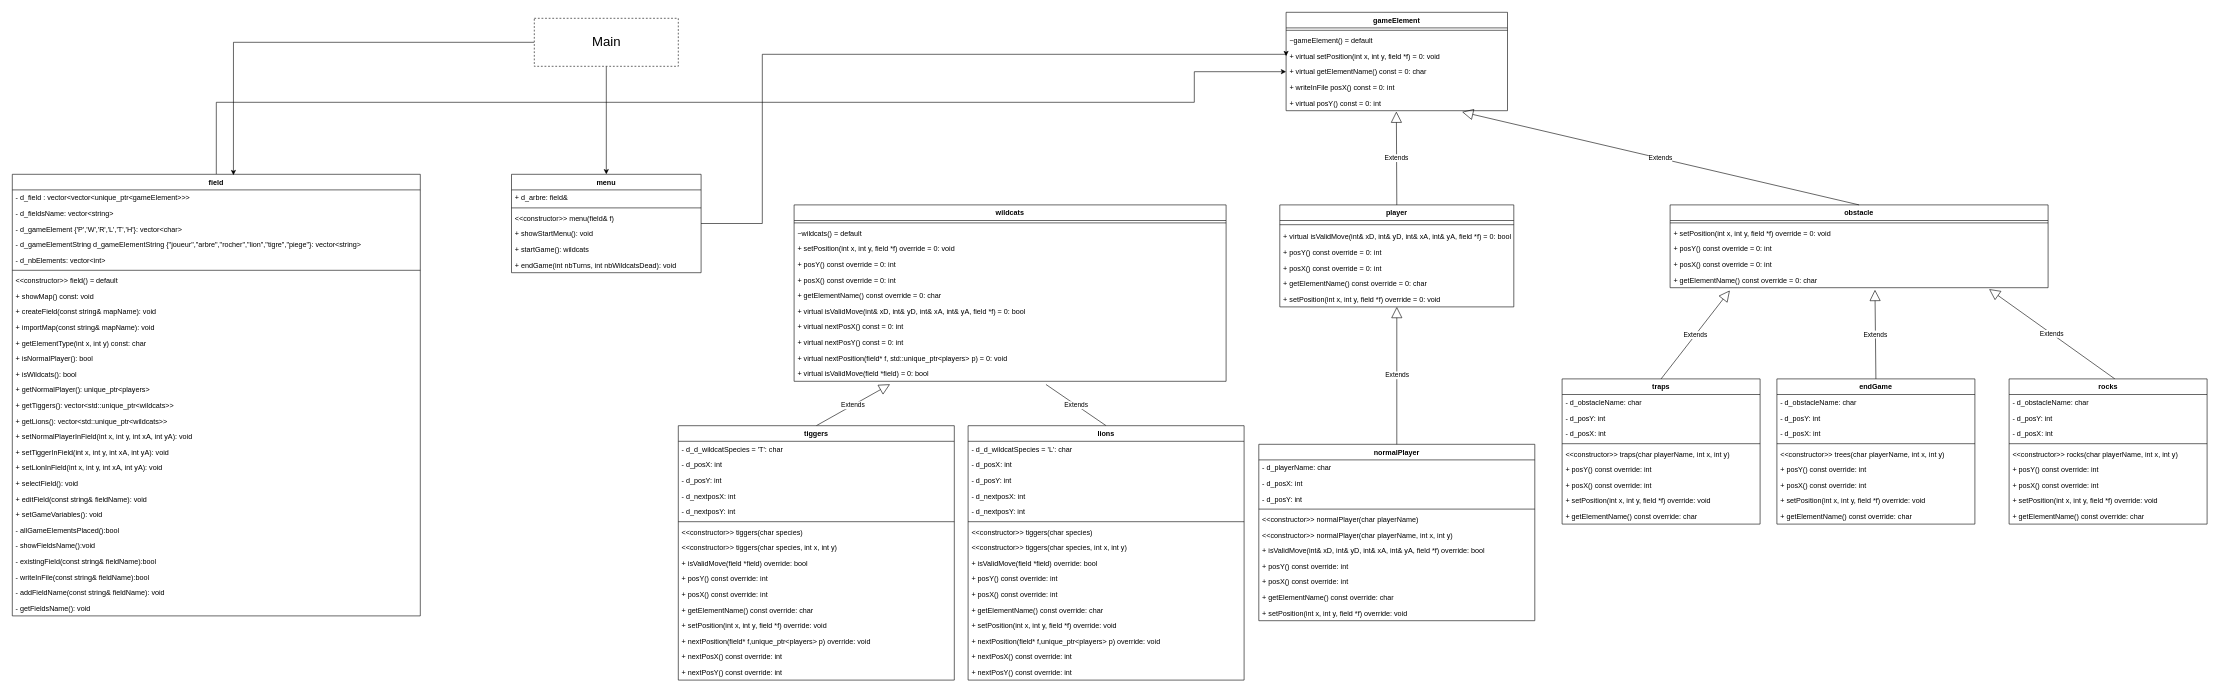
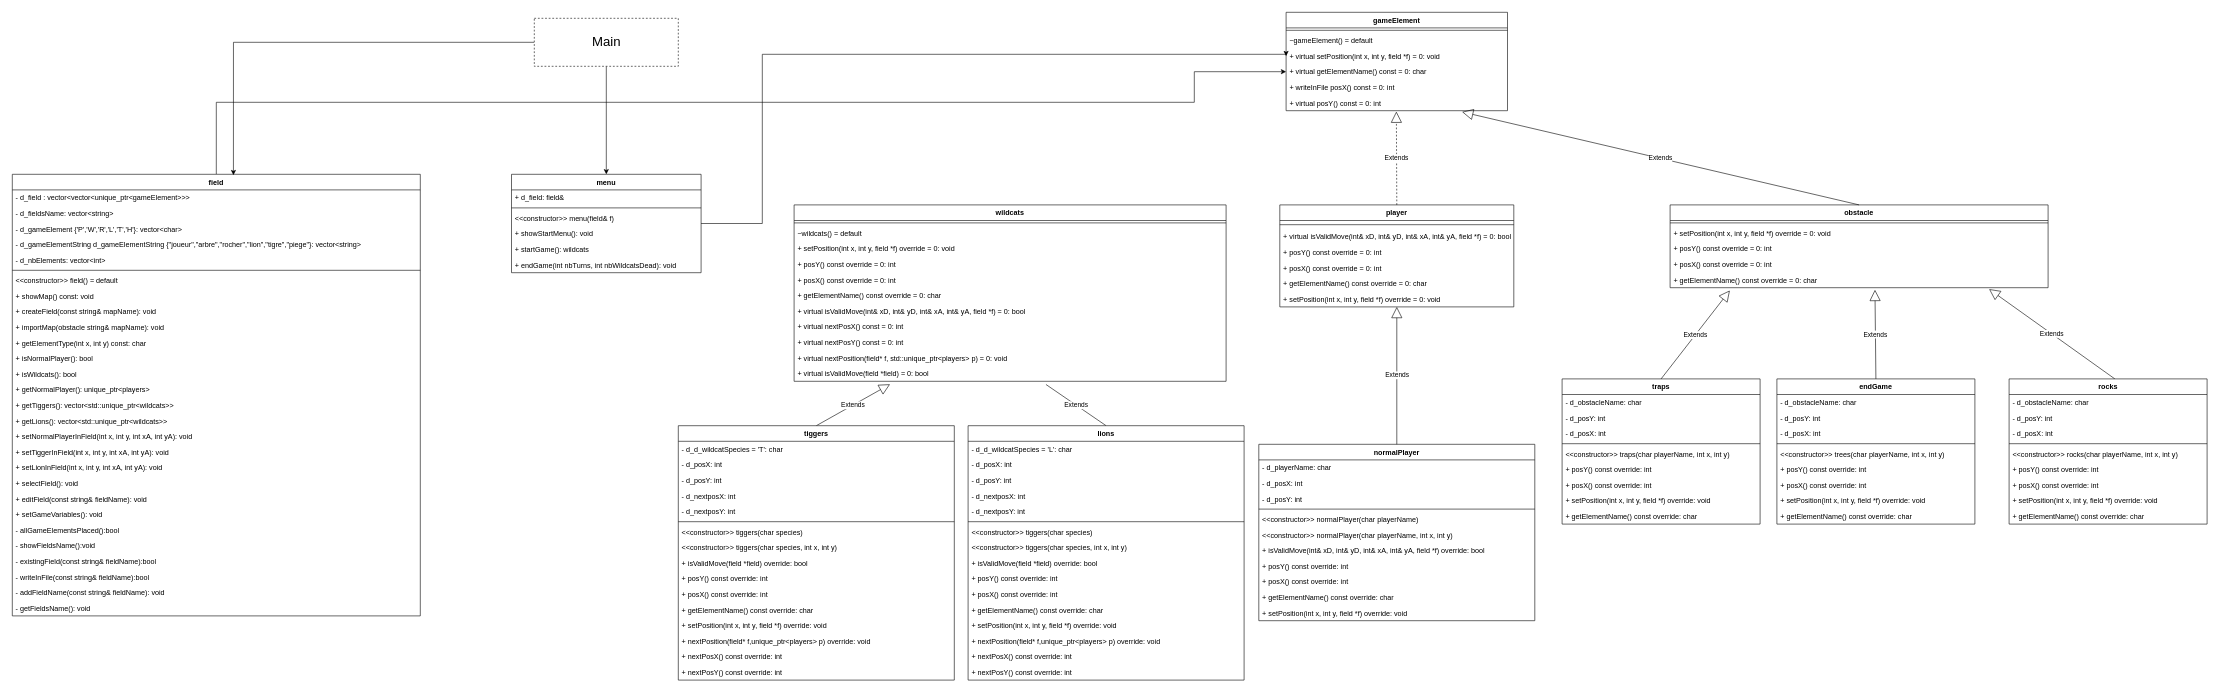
edge "player" -> "+ virtual posY() const = 0: int": style solid -> dashed
node "+ d_arbre: field&": label "+ d_arbre: field&" -> "+ d_field: field&"
node "+ importMap(const string& mapName): void": label "+ importMap(const string& mapName): void" -> "+ importMap(obstacle string& mapName): void"
